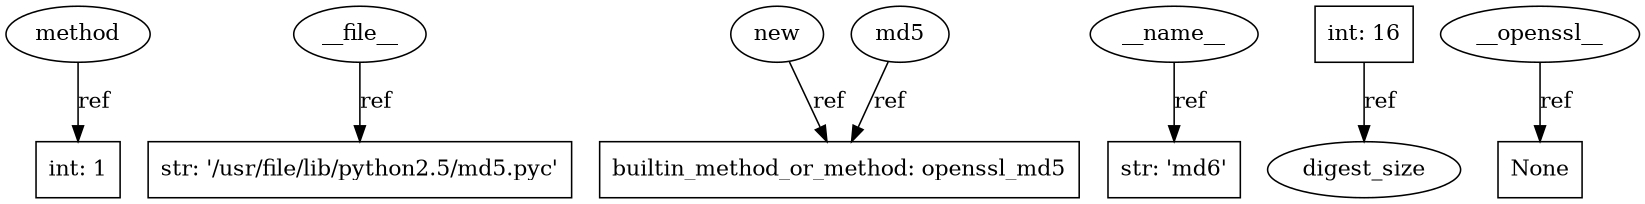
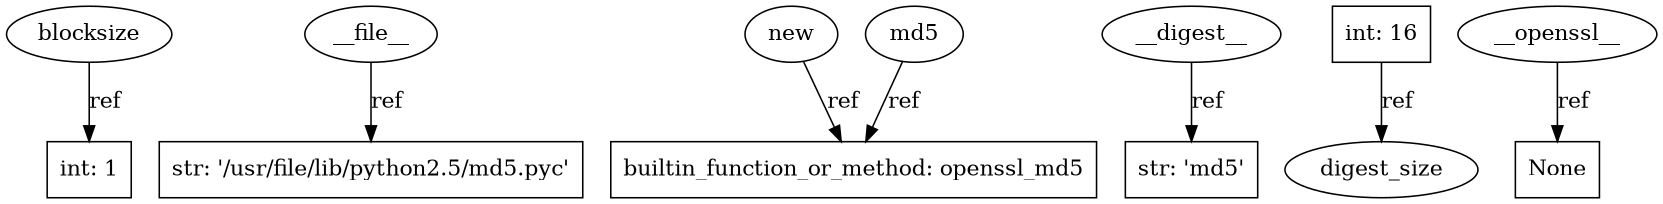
node "method": label "method" -> "blocksize"
node "__name__": label "__name__" -> "__digest__"
node "builtin_method_or_method: openssl_md5": label "builtin_method_or_method: openssl_md5" -> "builtin_function_or_method: openssl_md5"
node "str: 'md6'": label "str: 'md6'" -> "str: 'md5'"
